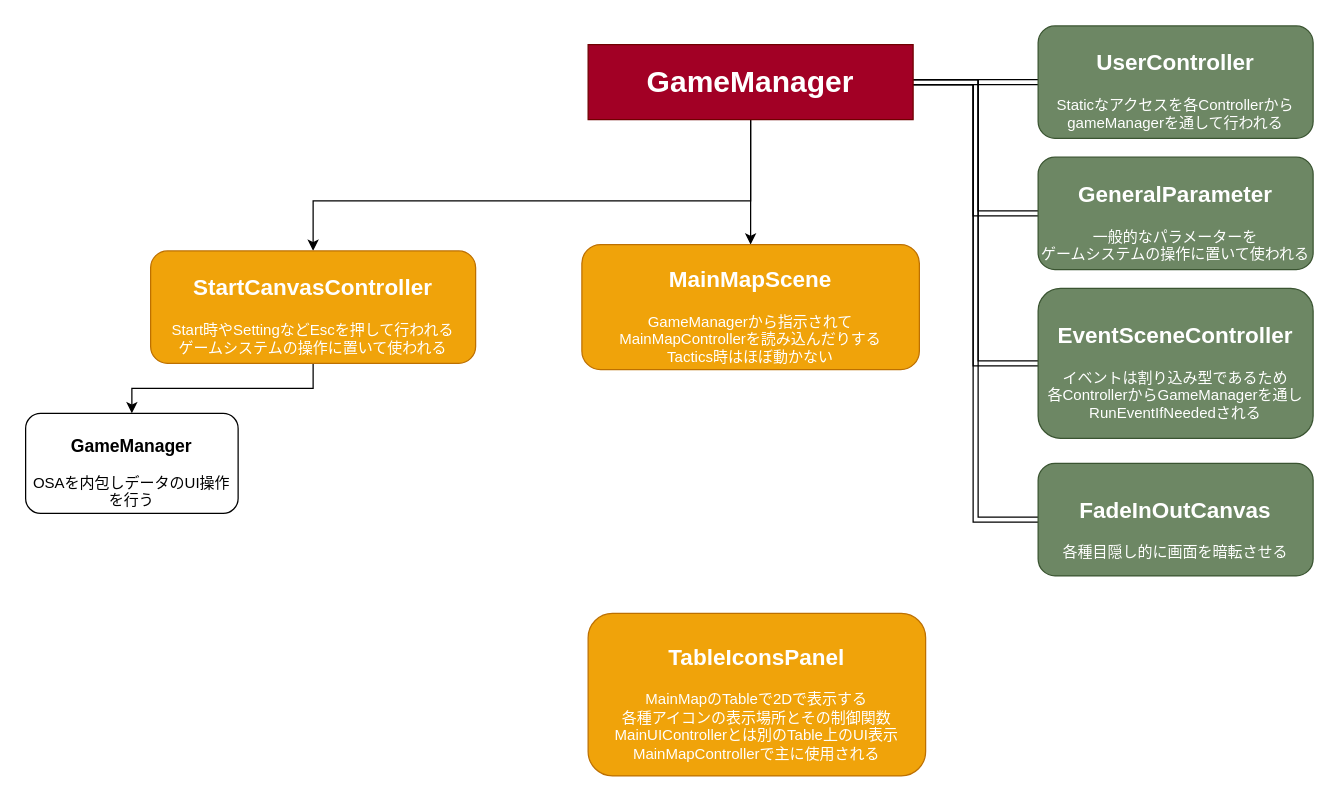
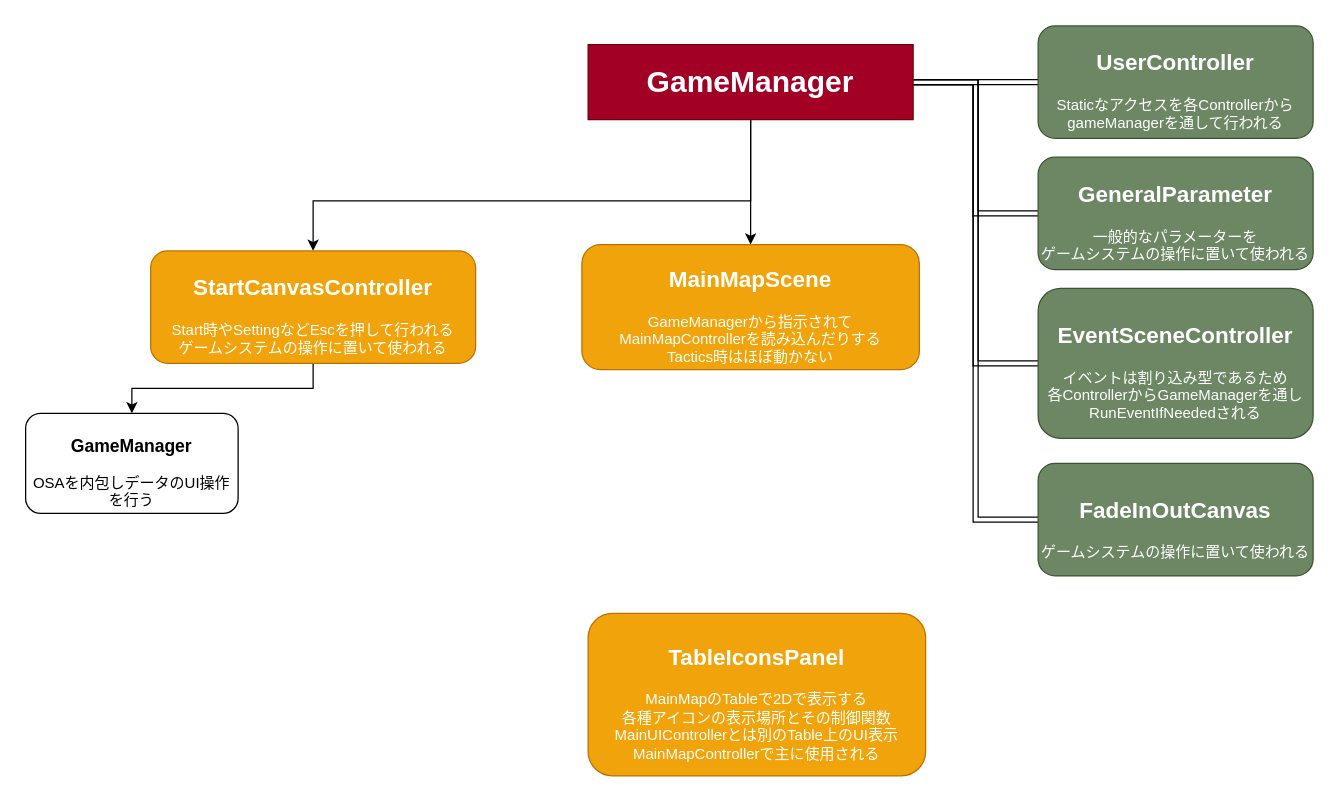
node "FadeInOutCanvas 各種目隠し的に画面を暗転させる": label "FadeInOutCanvas 各種目隠し的に画面を暗転させる" -> "FadeInOutCanvas ゲームシステムの操作に置いて使われる"
